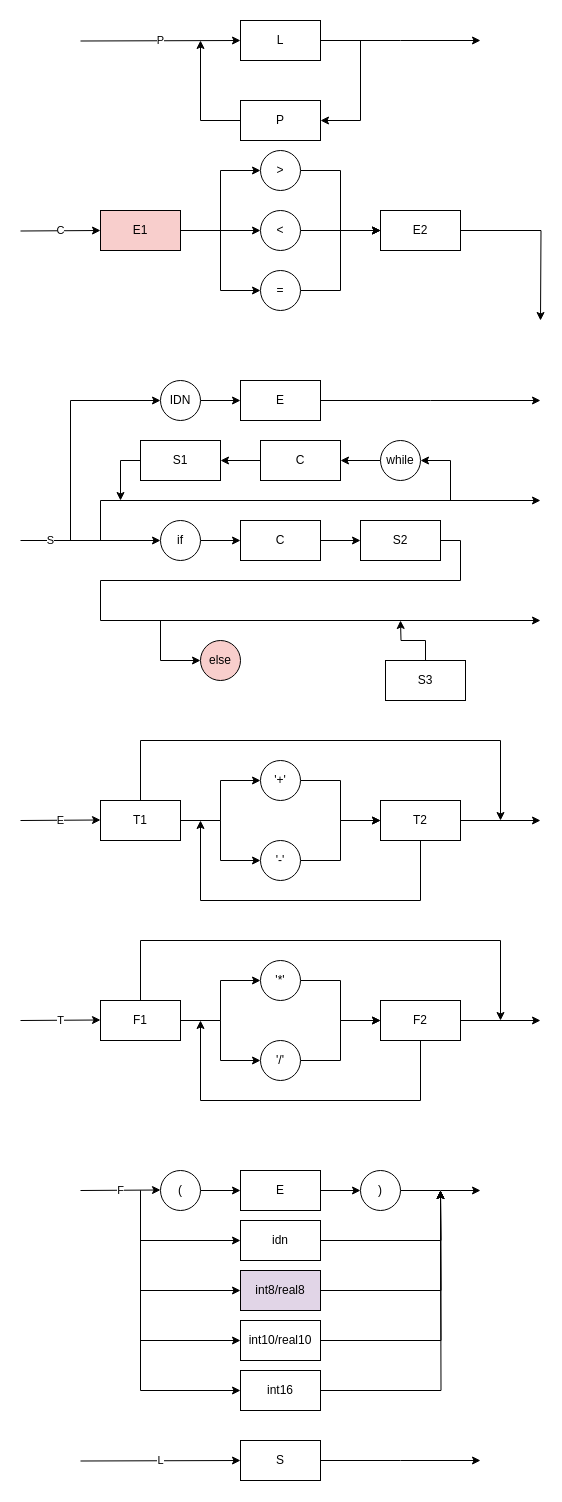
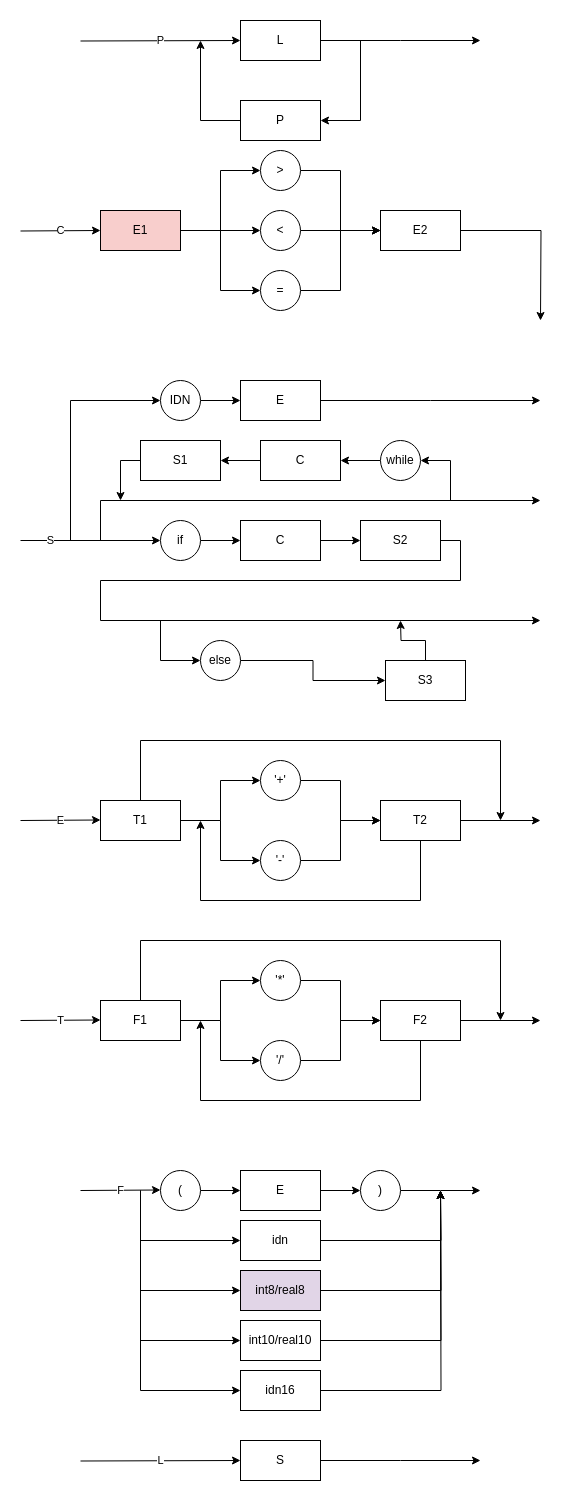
node "else": fillcolor #f8cecc -> #ffffff
edge "else" -> "S3": added
node "int16": label "int16" -> "idn16"
